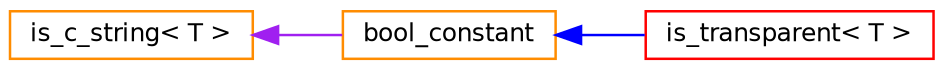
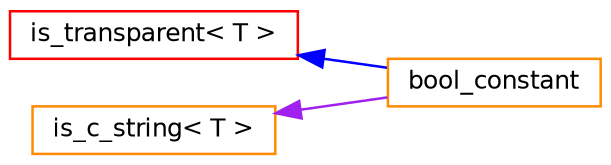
edge "is_transparent< T >" -> "bool_constant": reversed
